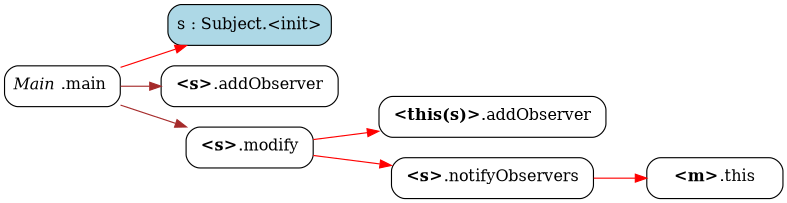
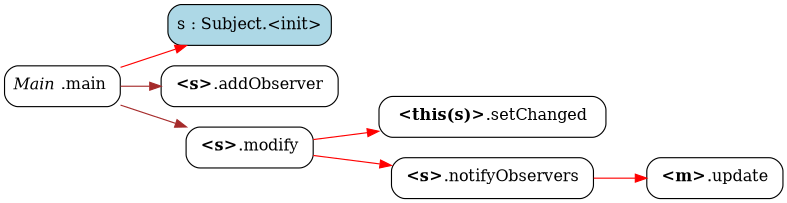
node "<this(s)>": text ".addObserver" -> ".setChanged"
node "<m>": text ".this" -> ".update"
